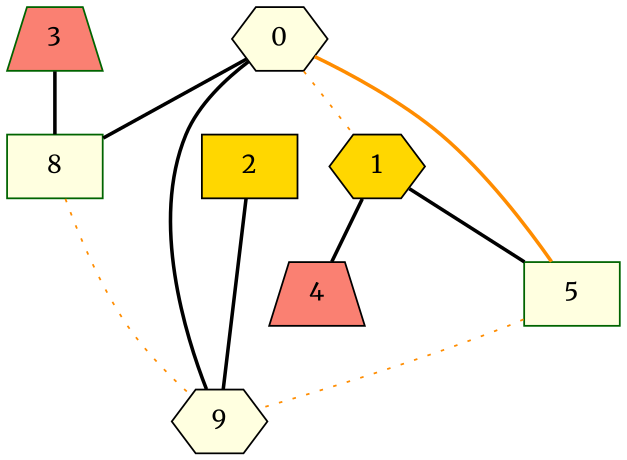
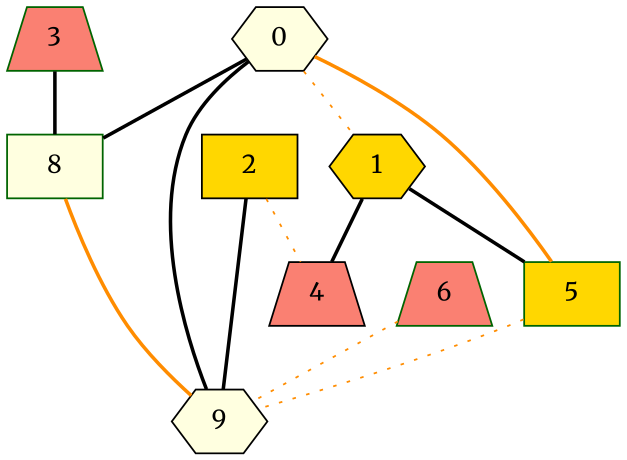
edge "2" -- "4": added
node "6": added
node "5": fillcolor lightyellow -> gold
edge "8" -- "9": style dotted -> bold
